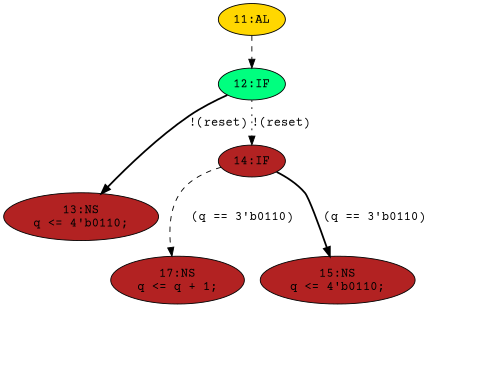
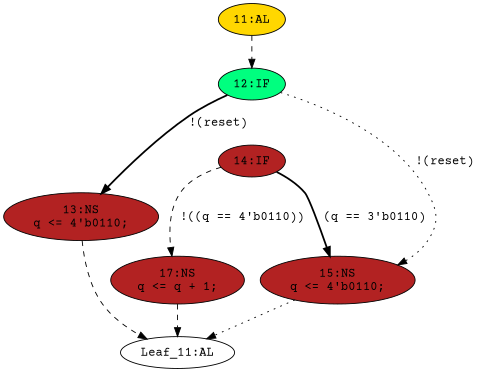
edge "12:IF" -> "14:IF": now "12:IF" -> "15:NS q <= 4'b0110;"
edge "14:IF" -> "17:NS q <= q + 1;": label "(q == 3'b0110)" -> "!((q == 4'b0110))"
node "Leaf_11:AL": added
